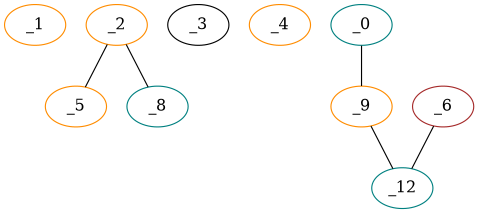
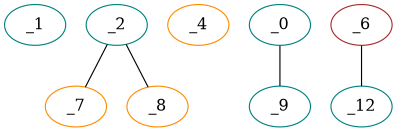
node "_1": color darkorange -> teal
node "_2": color darkorange -> teal
node "_3": removed
node "_5": label "_5" -> "_7"
node "_8": color teal -> darkorange
node "_9": color darkorange -> teal
edge "_9" -- "_12": removed
